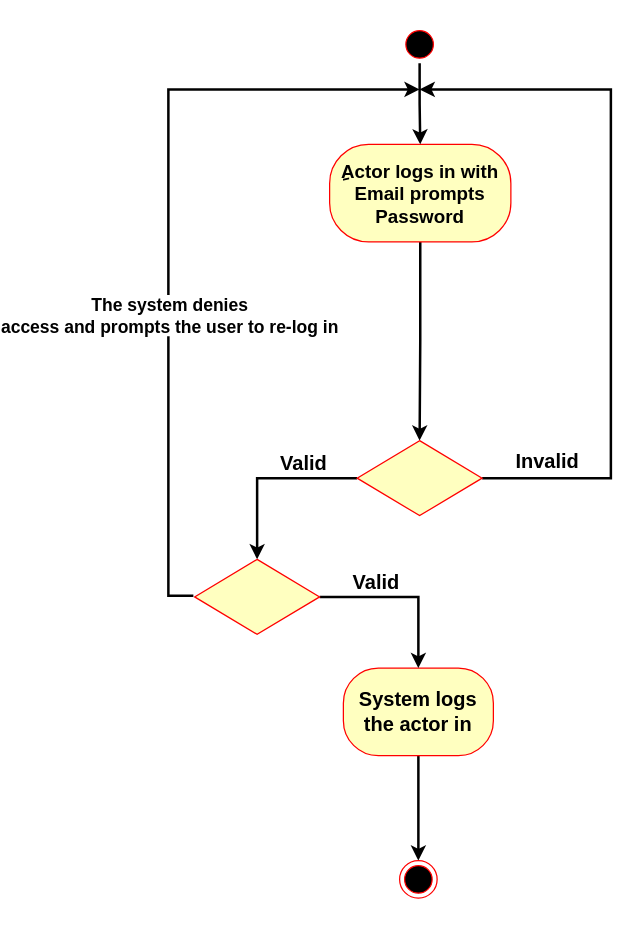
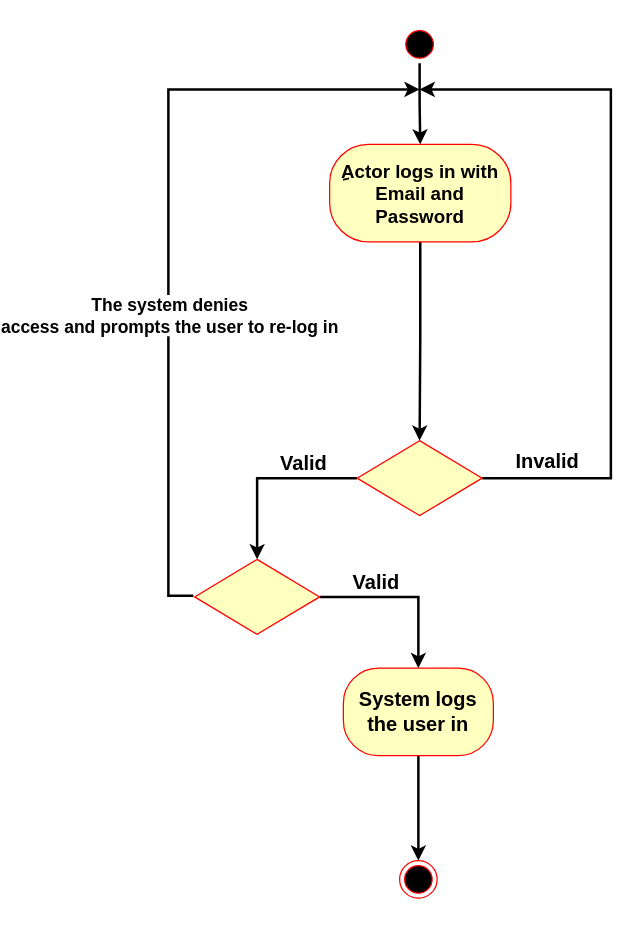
node "ِActor logs in with Email prompts Password": label "ِActor logs in with Email prompts Password" -> "ِActor logs in with Email and Password"
node "System logs the actor in": label "System logs the actor in" -> "System logs the user in"
